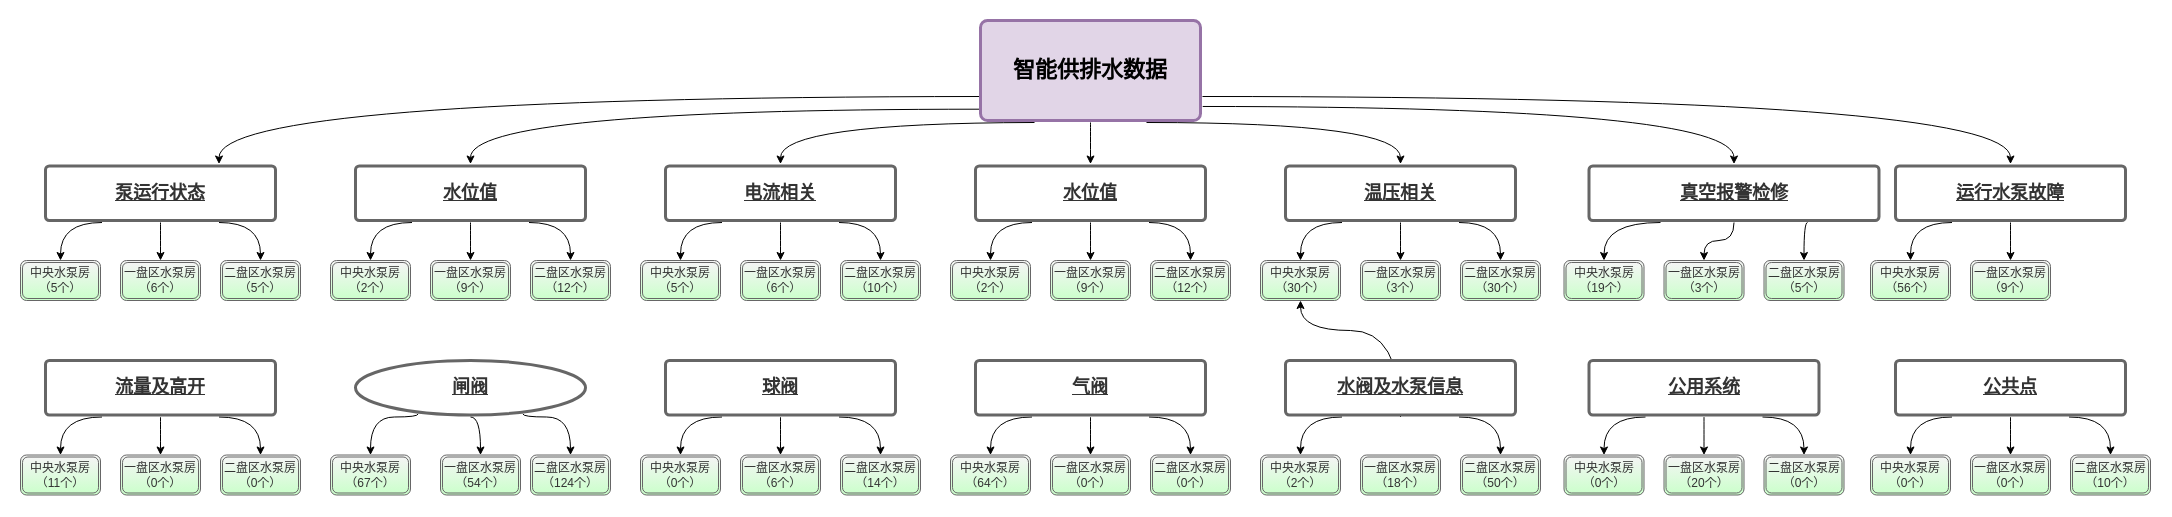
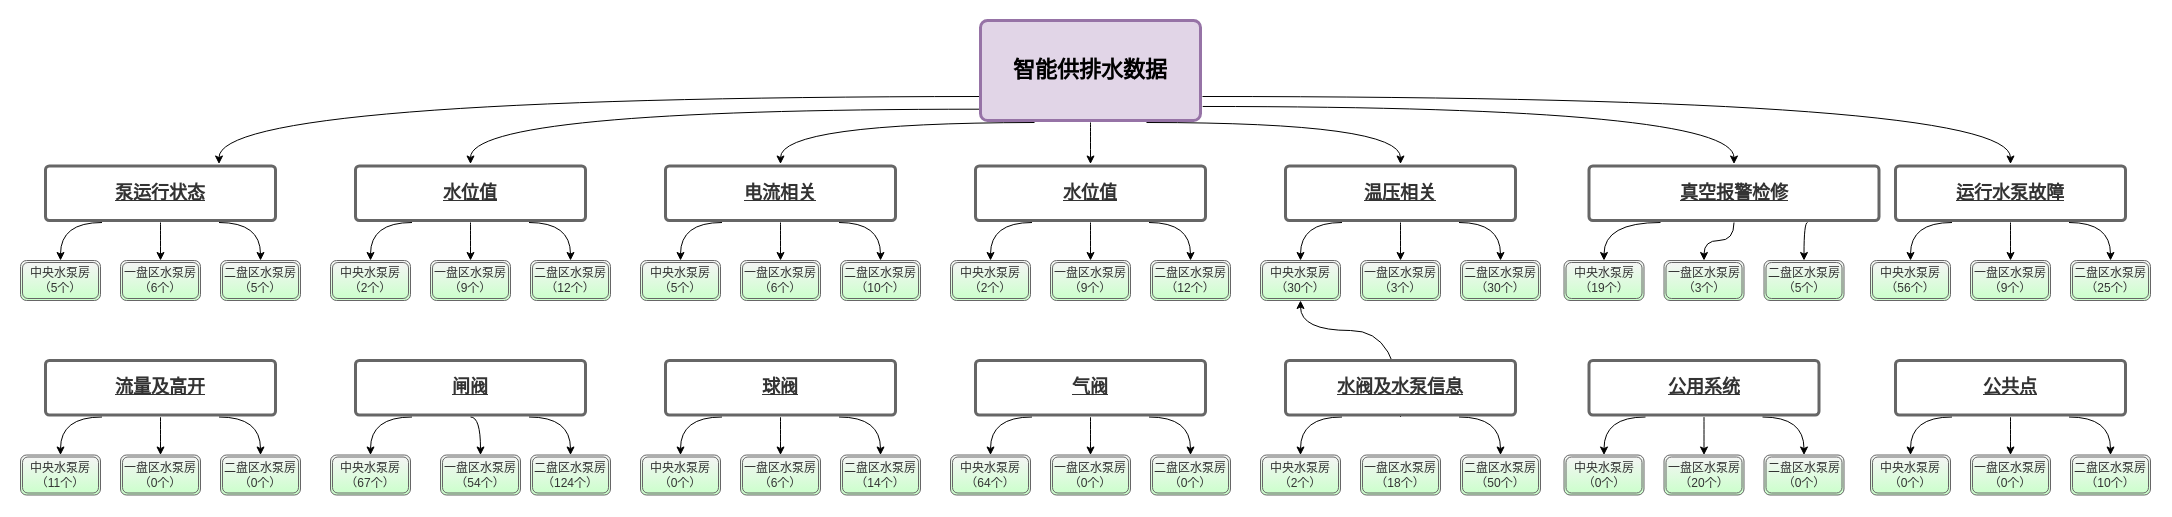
edge "运行水泵故障" -> "二盘区水泵房（25个）": added
node "二盘区水泵房（25个）": added
node "闸阀": shape ellipse -> rounded rectangle
